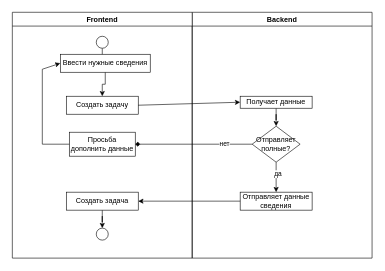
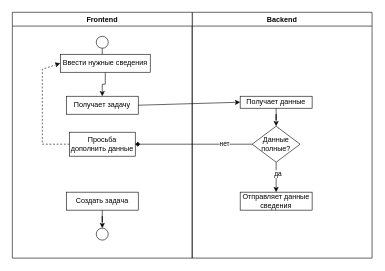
node "Создать задачу": label "Создать задачу" -> "Получает задачу"
edge "Просьба дополнить данные" -> "Ввести нужные сведения": style solid -> dashed
node "Отправляет полные?": label "Отправляет полные?" -> "Данные полные?"
edge "Отправляет данные сведения" -> "Создать задача": removed
